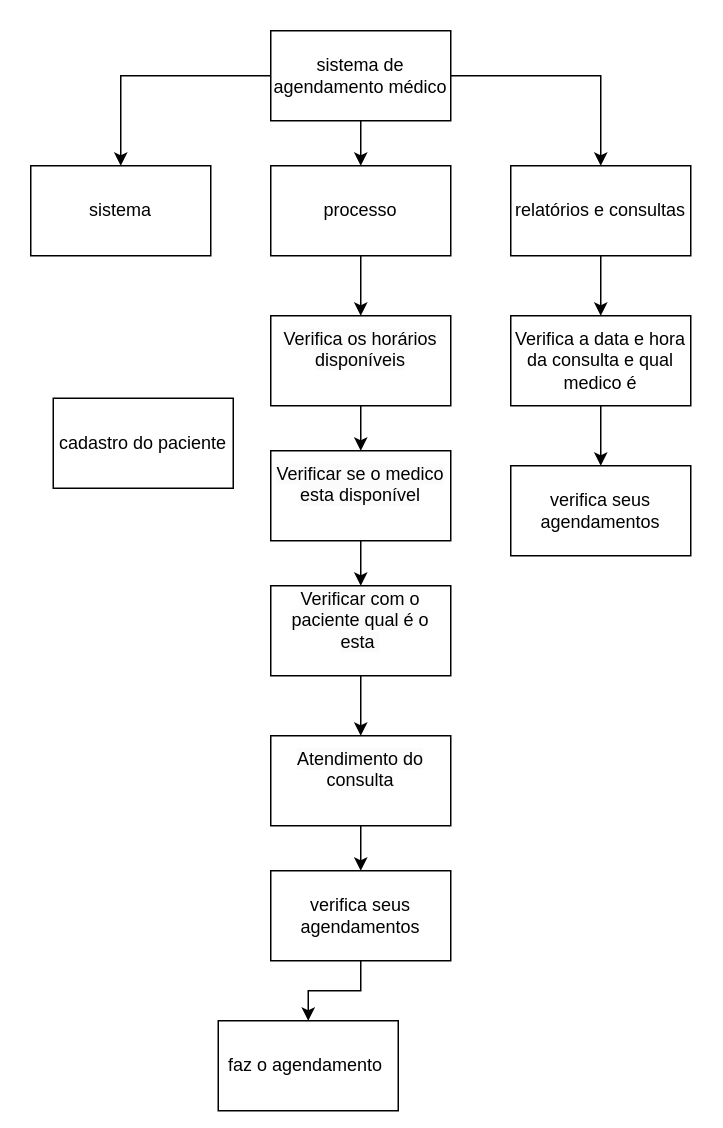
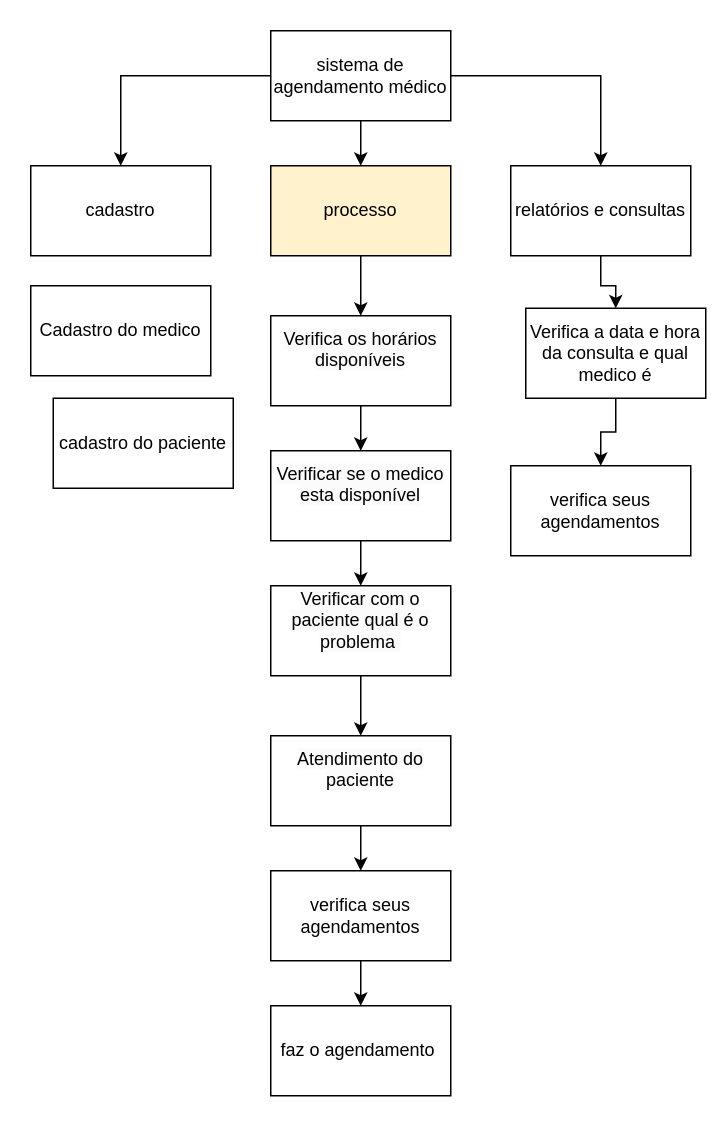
node "sistema": label "sistema" -> "cadastro"
node "processo": fillcolor #ffffff -> #fff2cc
node "Cadastro do medico": added
node "Verifica a data e hora da consulta e qual medico é": moved (601, 361) -> (616, 353)
node "Verificar com o paciente qual é o esta": label "Verificar com o paciente qual é o esta" -> "Verificar com o paciente qual é o problema"
node "Atendimento do consulta": label "Atendimento do consulta" -> "Atendimento do paciente"
node "faz o agendamento": moved (308, 1066) -> (361, 1051)
